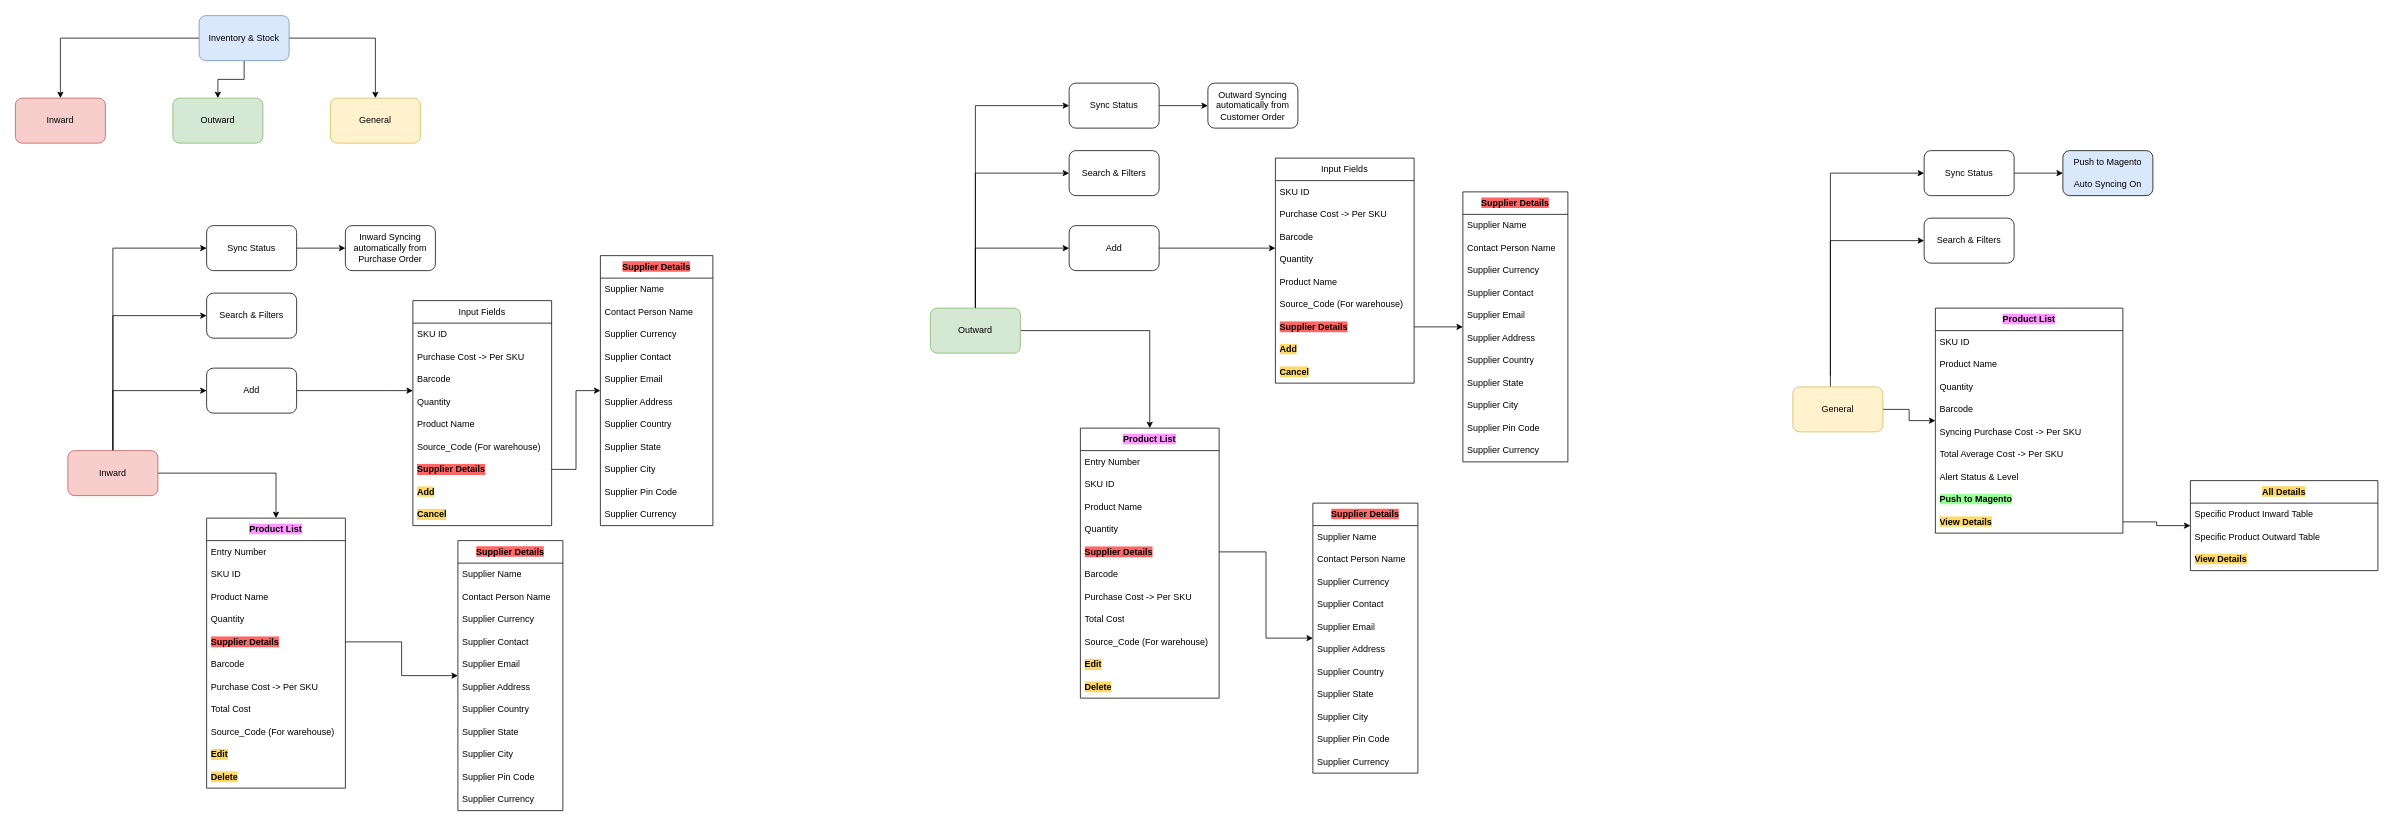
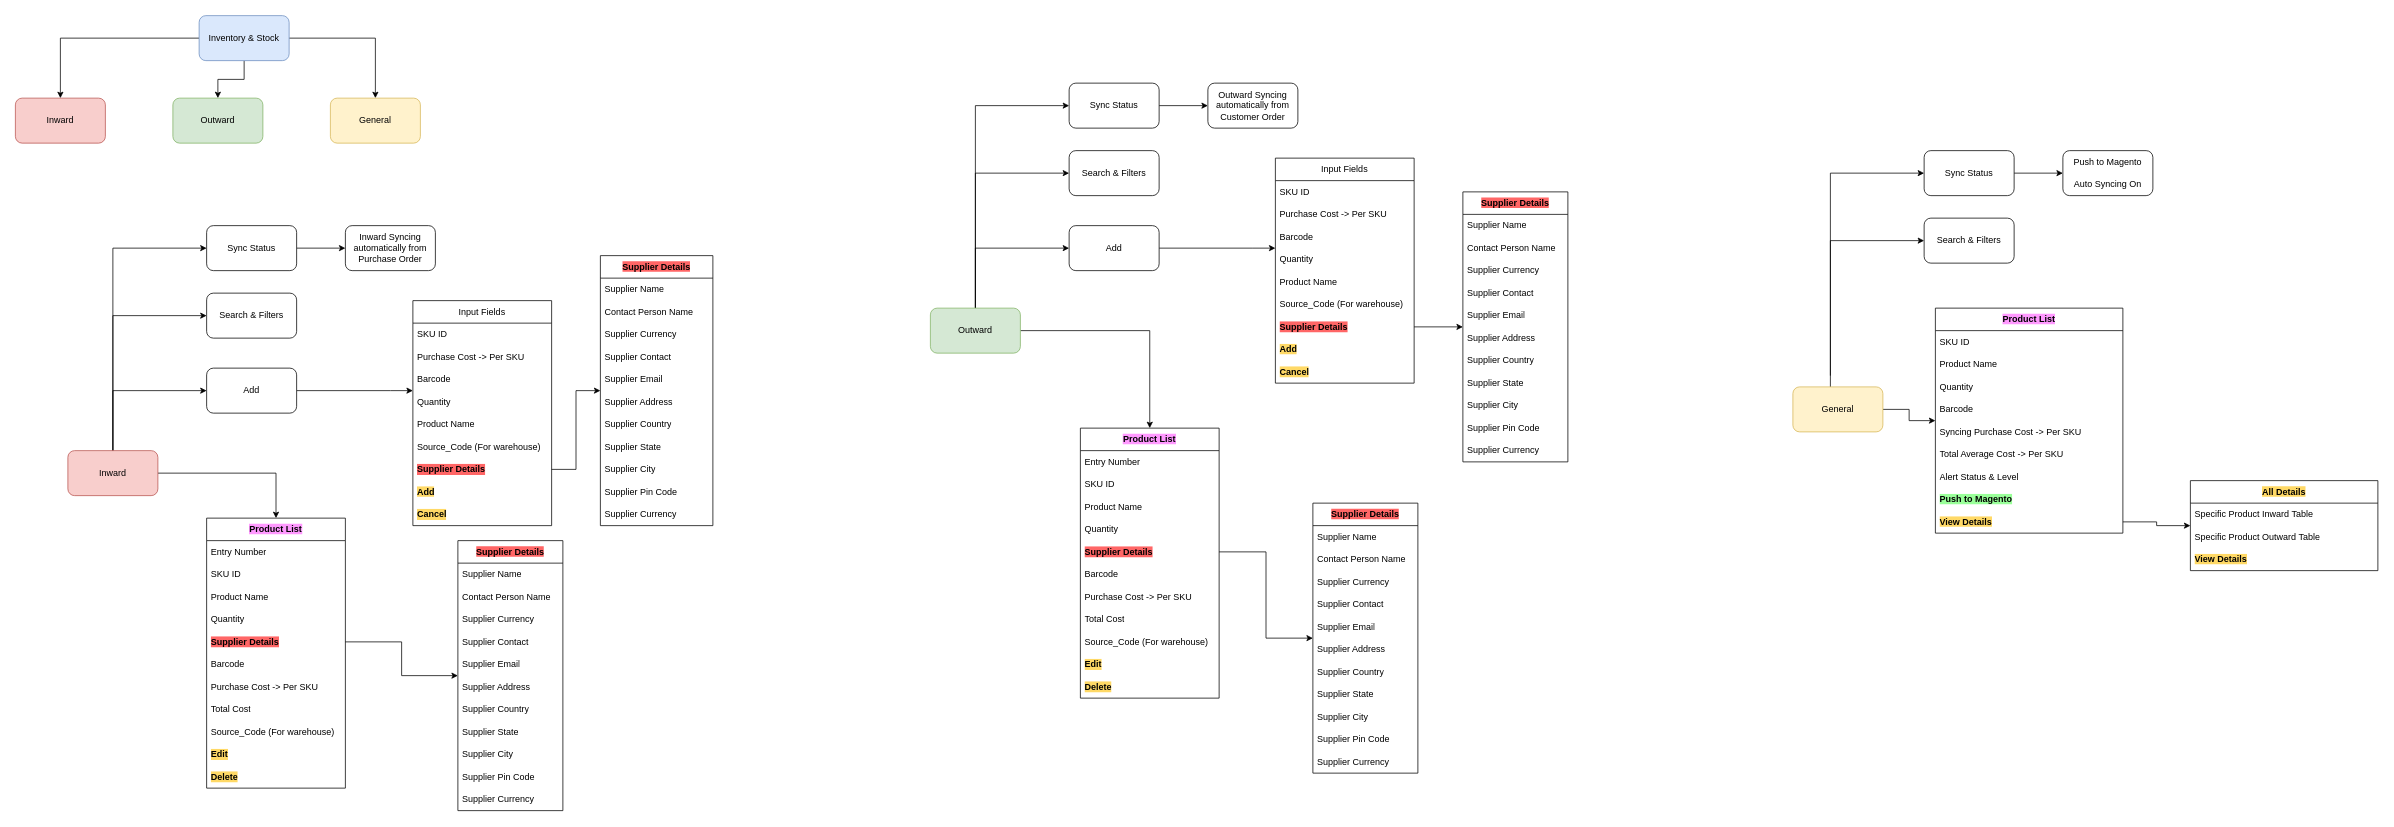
node "Push to Magento Auto Syncing On": fillcolor #dae8fc -> #ffffff
